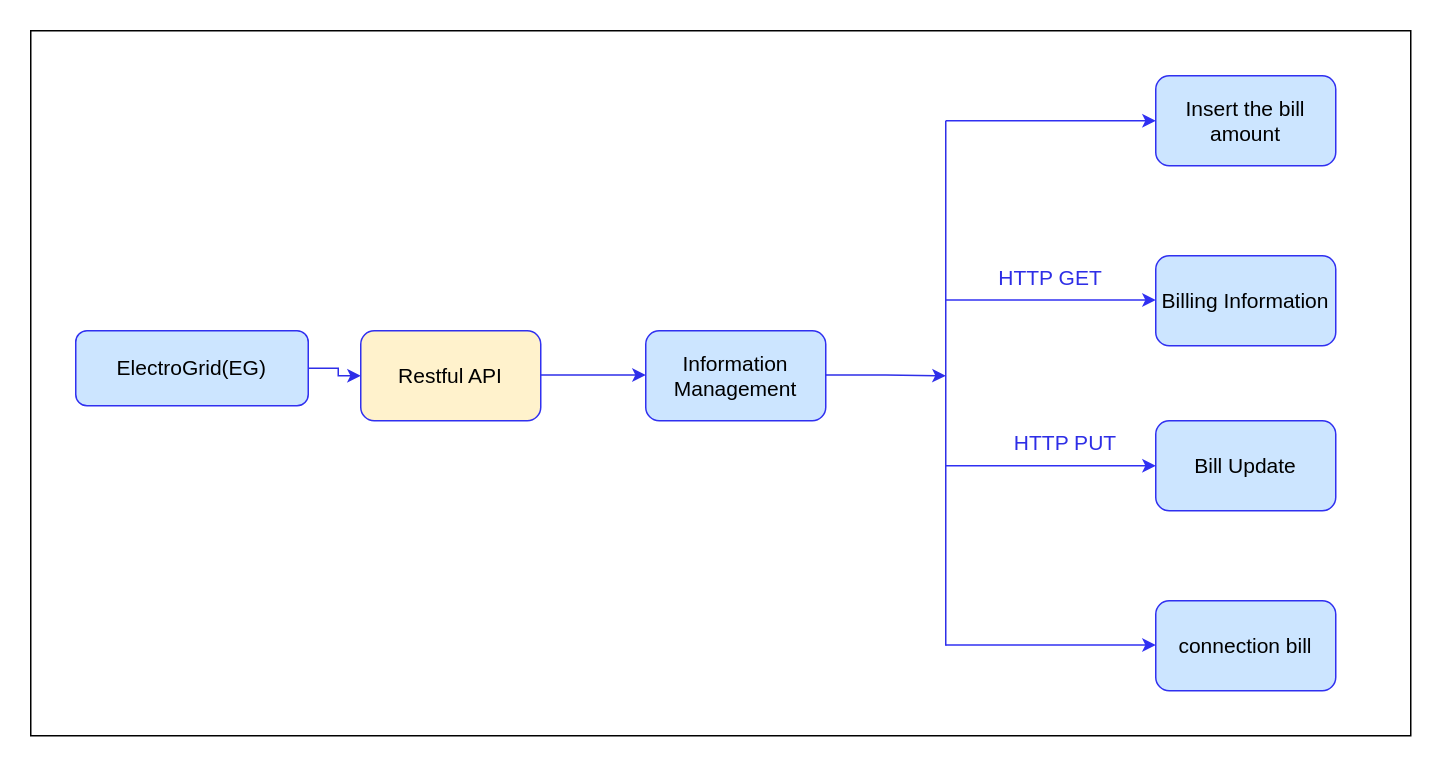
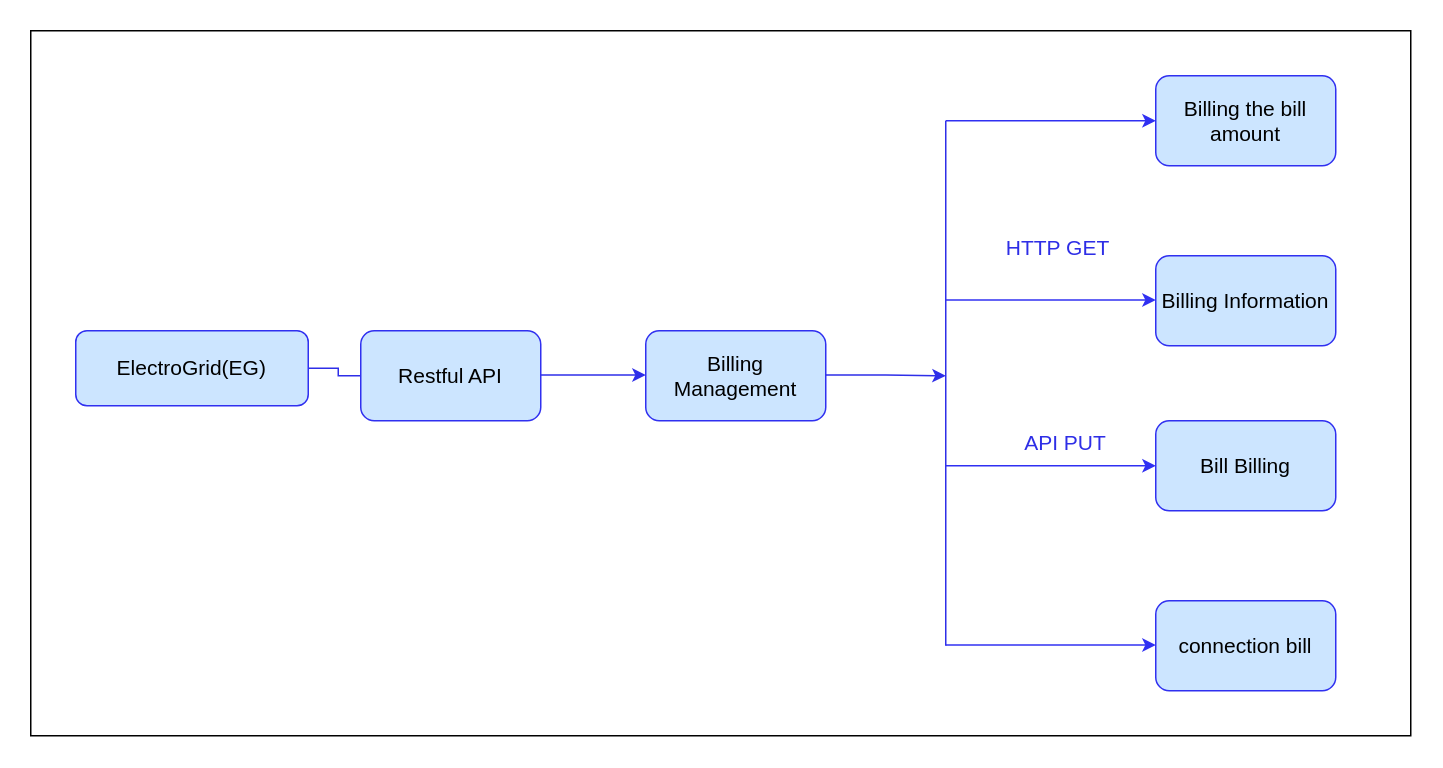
node "Insert the bill amount": label "Insert the bill amount" -> "Billing the bill amount"
node "HTTP GET": moved (1051, 278) -> (1058, 248)
edge "ElectroGrid(EG)" -> "Restful API": arrowhead classic -> none
node "Restful API": fillcolor #fff2cc -> #cce5ff
node "Information Management": label "Information Management" -> "Billing Management"
node "HTTP PUT": label "HTTP PUT" -> "API PUT"
node "Bill Update": label "Bill Update" -> "Bill Billing"
